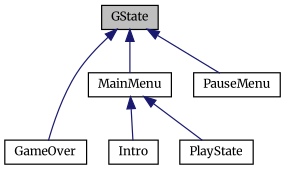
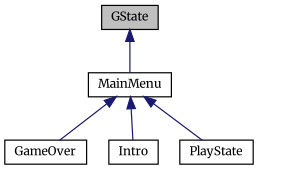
edge "GameOver" -> "GState": now "GameOver" -> "MainMenu"
node "PauseMenu": removed
